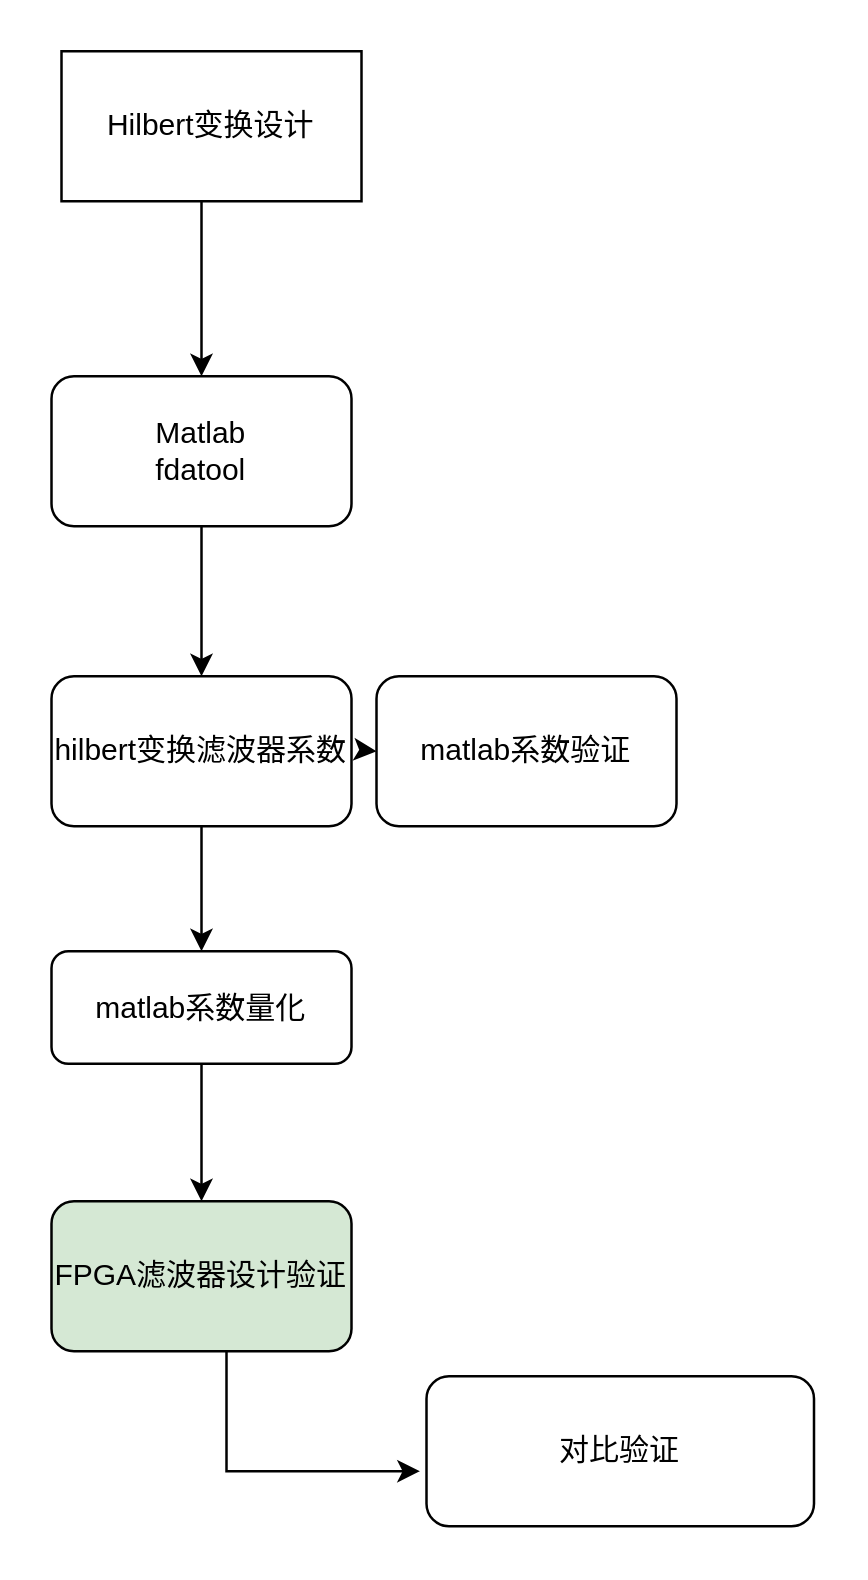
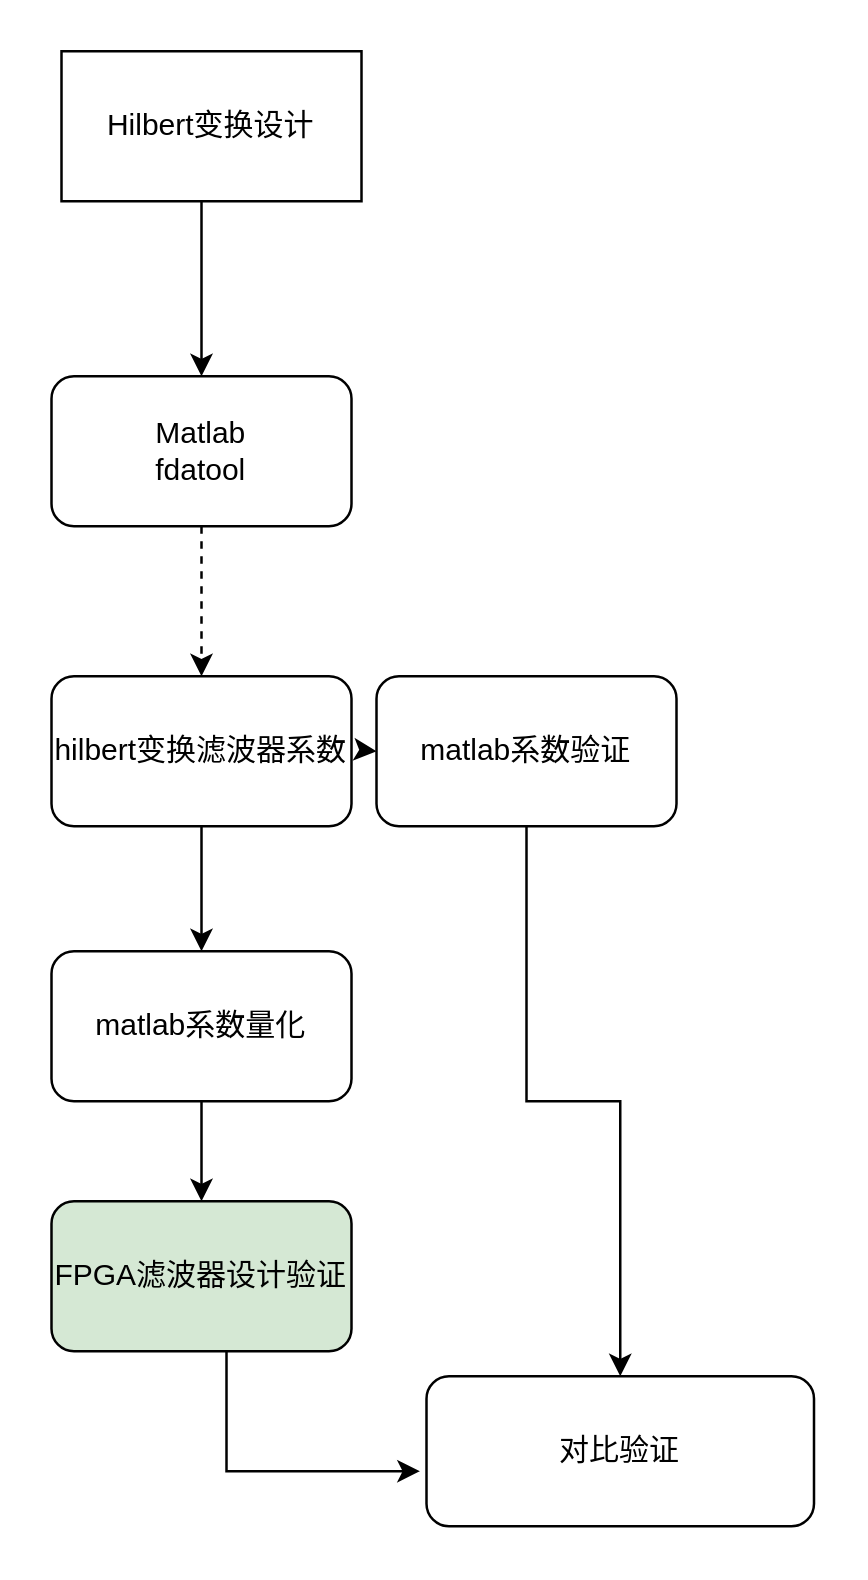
edge "Matlab fdatool" -> "hilbert变换滤波器系数": style solid -> dashed
node "matlab系数量化": size 300x113 -> 300x150
edge "matlab系数验证" -> "对比验证": added
